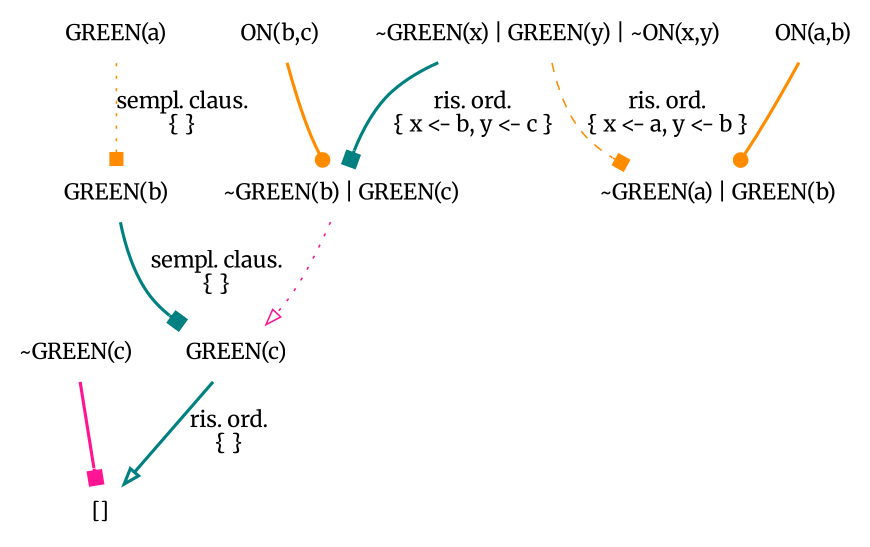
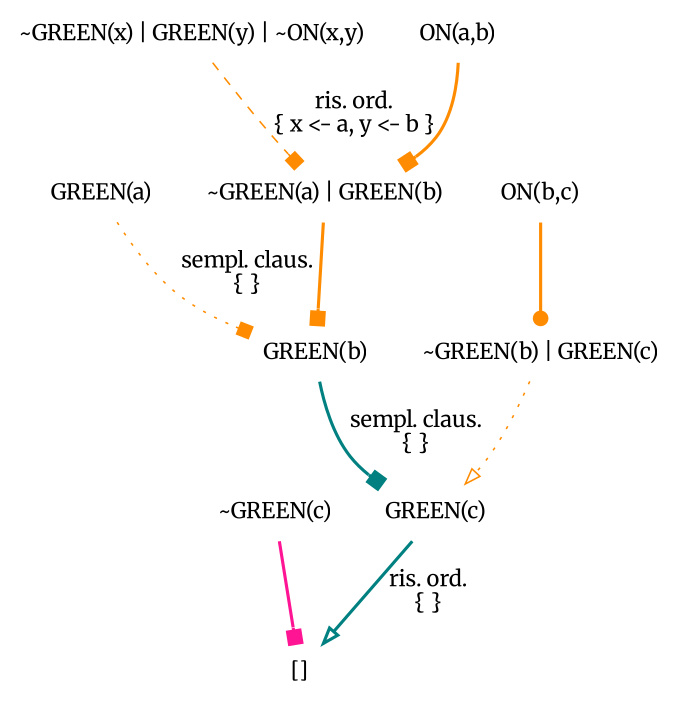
edge "~GREEN(x) | GREEN(y) | ~ON(x,y)" -> "~GREEN(b) | GREEN(c)": removed, label "ris. ord. { x <- b, y <- c }"
edge "ON(a,b)" -> "~GREEN(a) | GREEN(b)": arrowhead dot -> box
edge "~GREEN(a) | GREEN(b)" -> "GREEN(b)": added
edge "~GREEN(b) | GREEN(c)" -> "GREEN(c)": color deeppink -> darkorange
